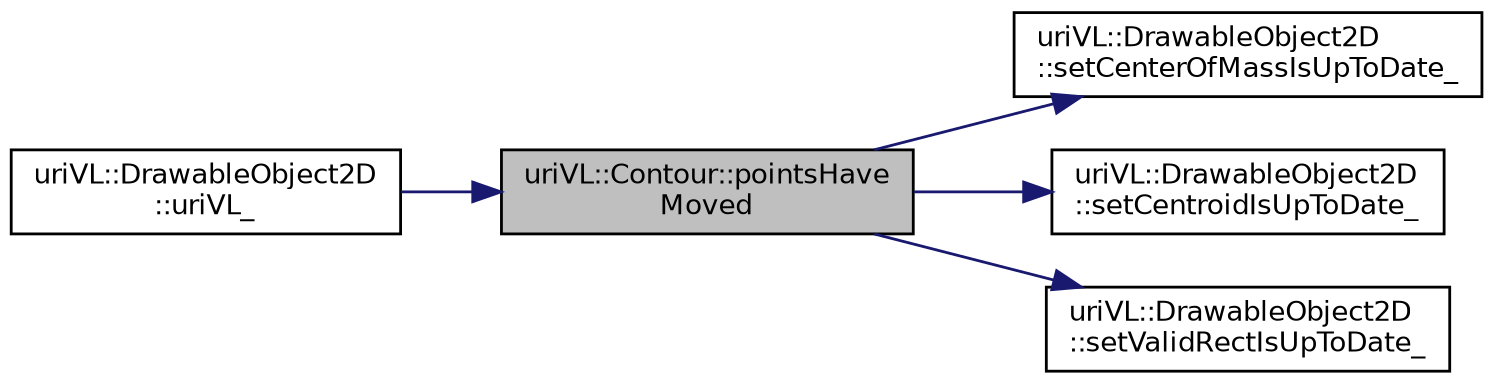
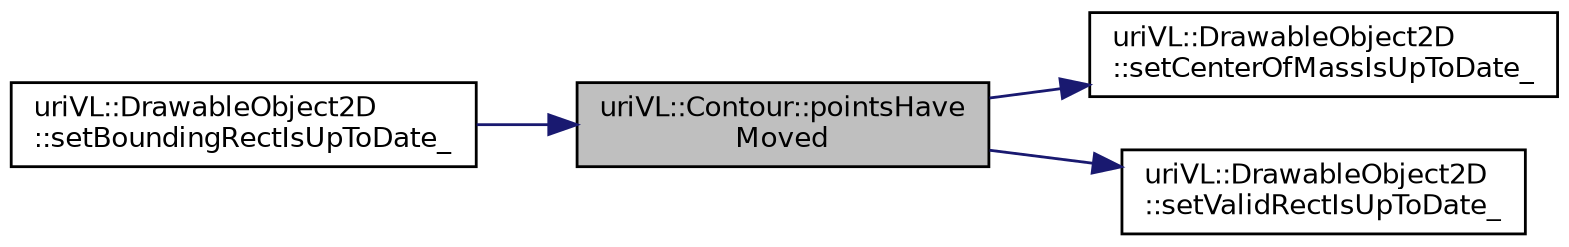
node "uriVL::DrawableObject2D ::uriVL_": label "uriVL::DrawableObject2D ::uriVL_" -> "uriVL::DrawableObject2D ::setBoundingRectIsUpToDate_"
node "uriVL::DrawableObject2D ::setCentroidIsUpToDate_": removed
